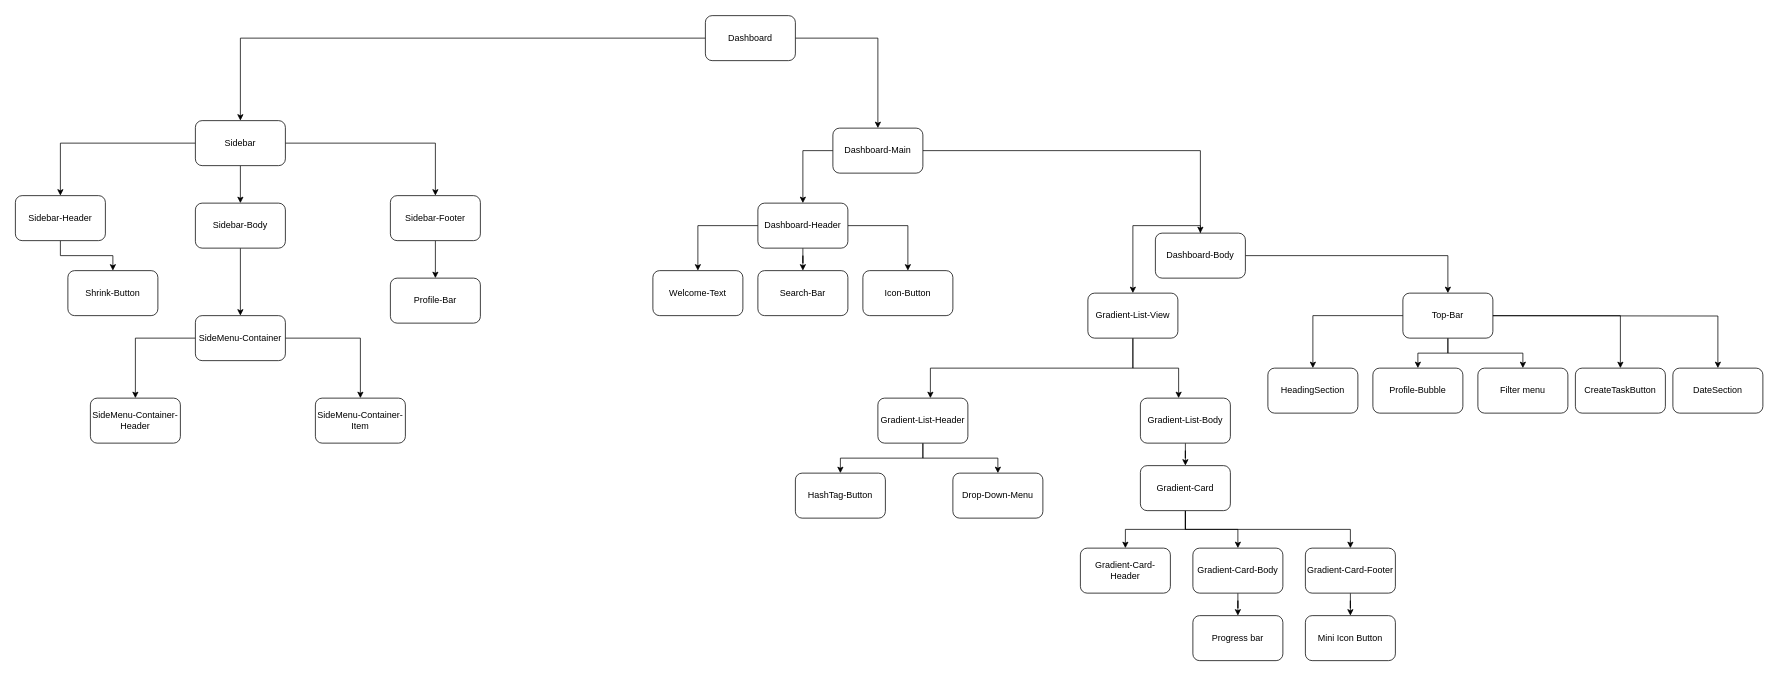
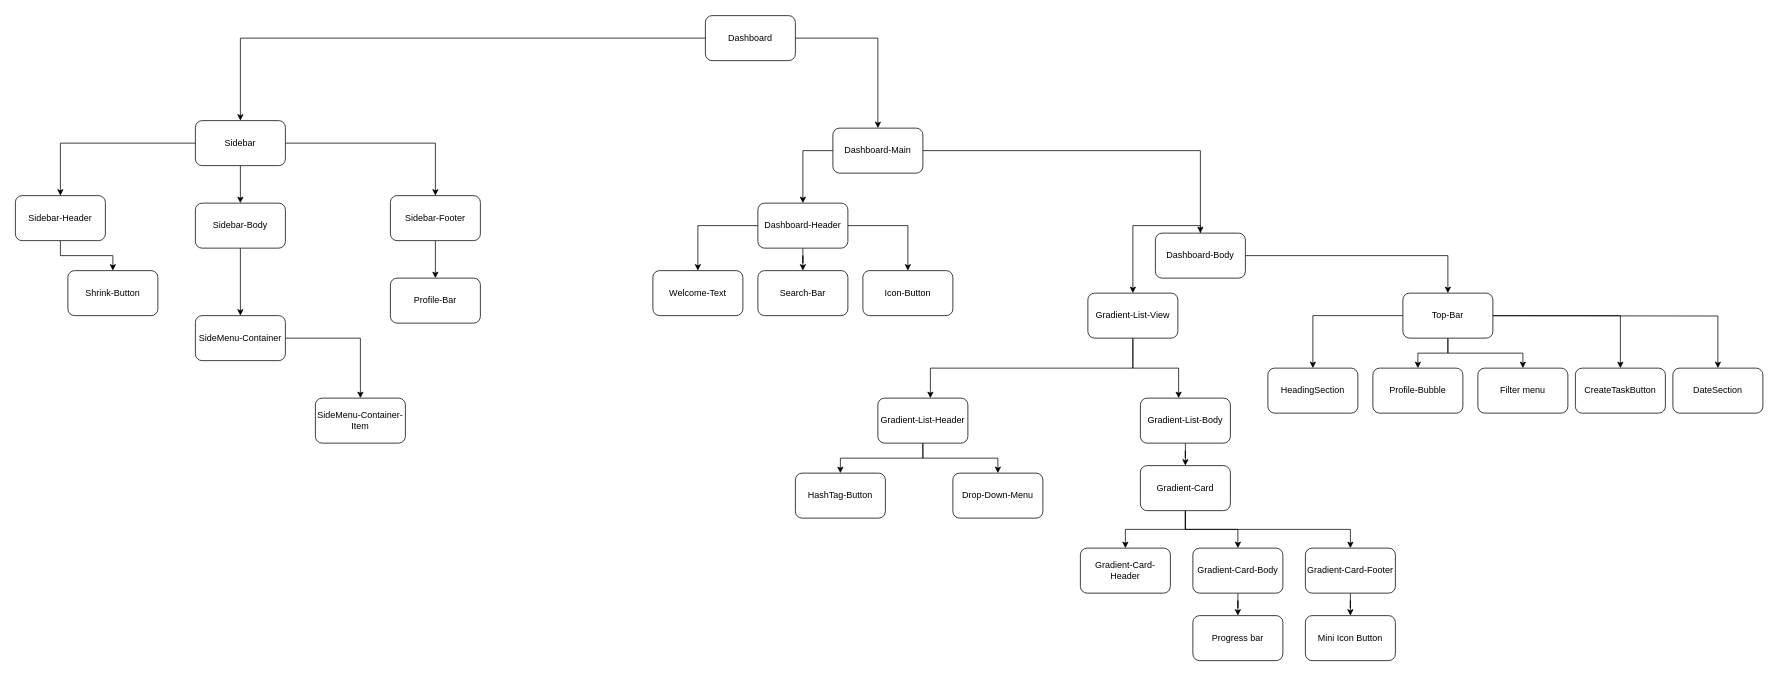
edge "SideMenu-Container" -> "SideMenu-Container-Header": removed
node "SideMenu-Container-Header": removed
